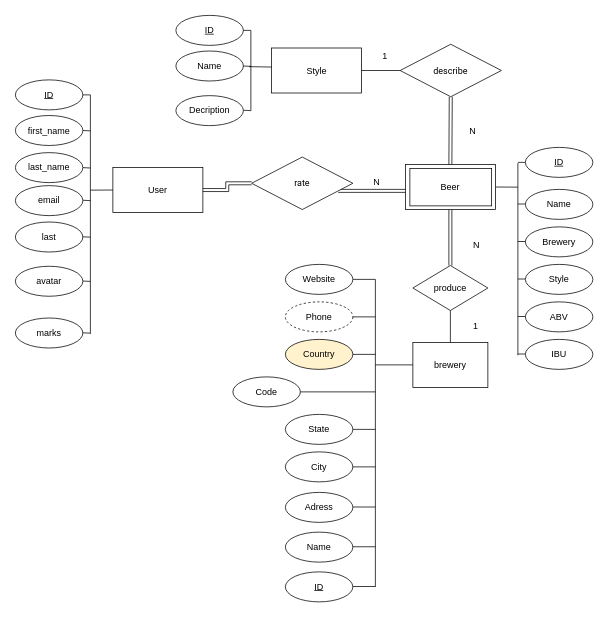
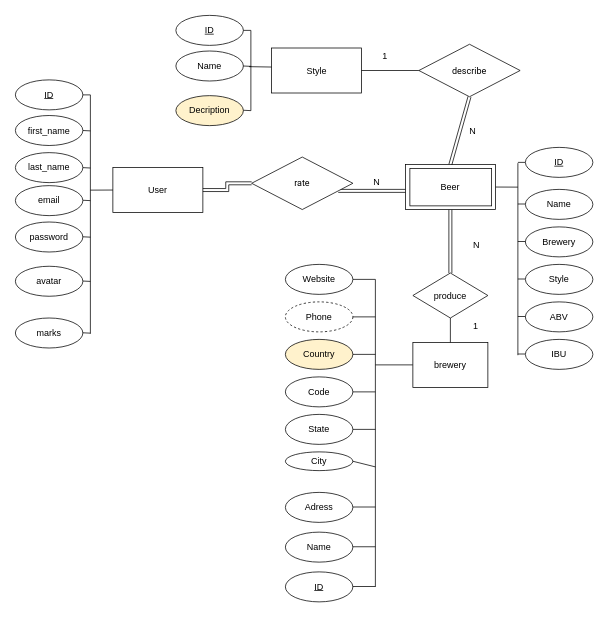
node "describe": moved (451, 71) -> (470, 71)
node "Decription": fillcolor #ffffff -> #fff2cc
node "last": label "last" -> "password"
node "produce": moved (450, 288) -> (450, 296)
node "Code": moved (267, 392) -> (319, 392)
node "City": size 68x30 -> 68x19
